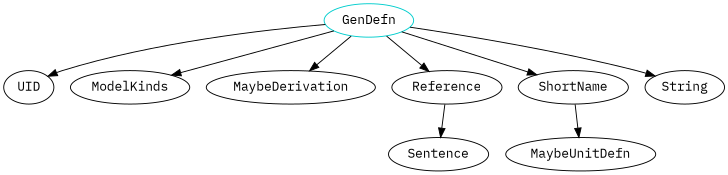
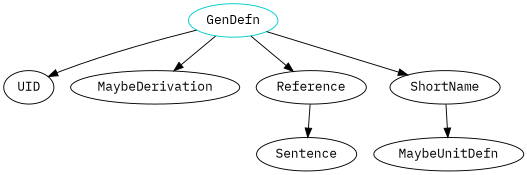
node "ModelKinds": removed
node "String": removed
